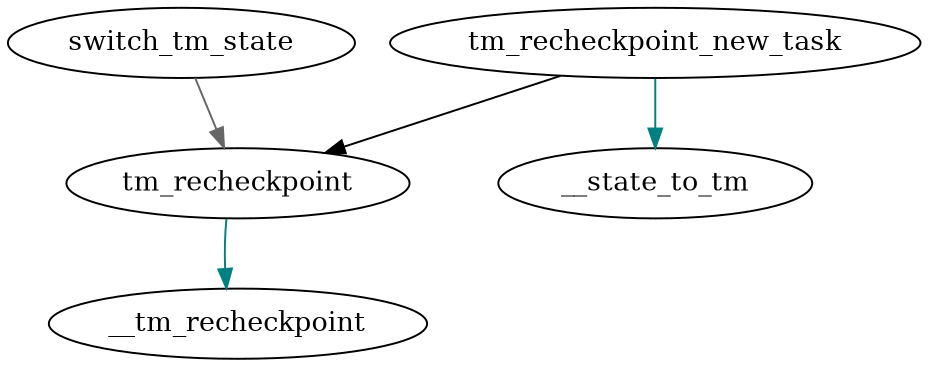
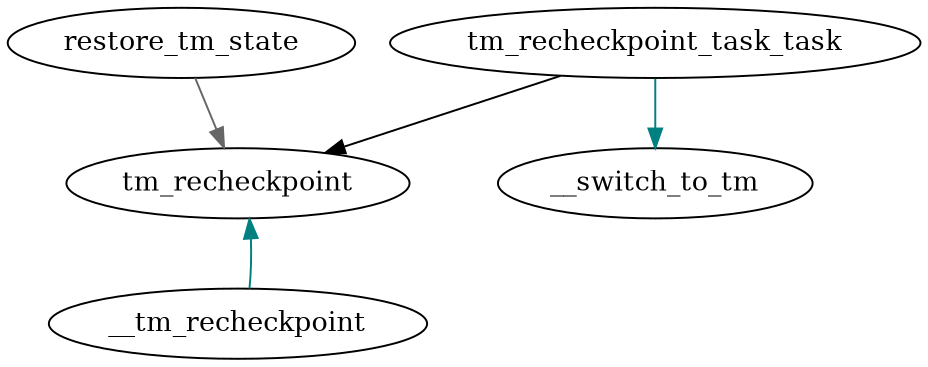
node "switch_tm_state": label "switch_tm_state" -> "restore_tm_state"
node "tm_recheckpoint_new_task": label "tm_recheckpoint_new_task" -> "tm_recheckpoint_task_task"
node "__state_to_tm": label "__state_to_tm" -> "__switch_to_tm"
edge "tm_recheckpoint" -> "__tm_recheckpoint": reversed
